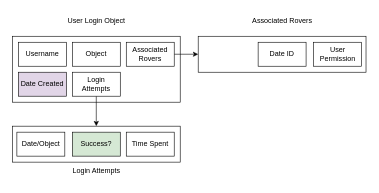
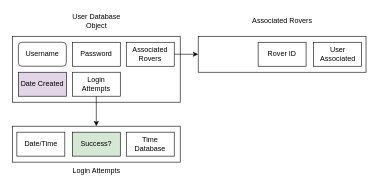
node "User Login Object": label "User Login Object" -> "User Database Object"
node "Username": shape rectangle -> rounded rectangle
node "Object": label "Object" -> "Password"
node "Date ID": label "Date ID" -> "Rover ID"
node "User Permission": label "User Permission" -> "User Associated"
node "Date/Object": label "Date/Object" -> "Date/Time"
node "Time Spent": label "Time Spent" -> "Time Database"
